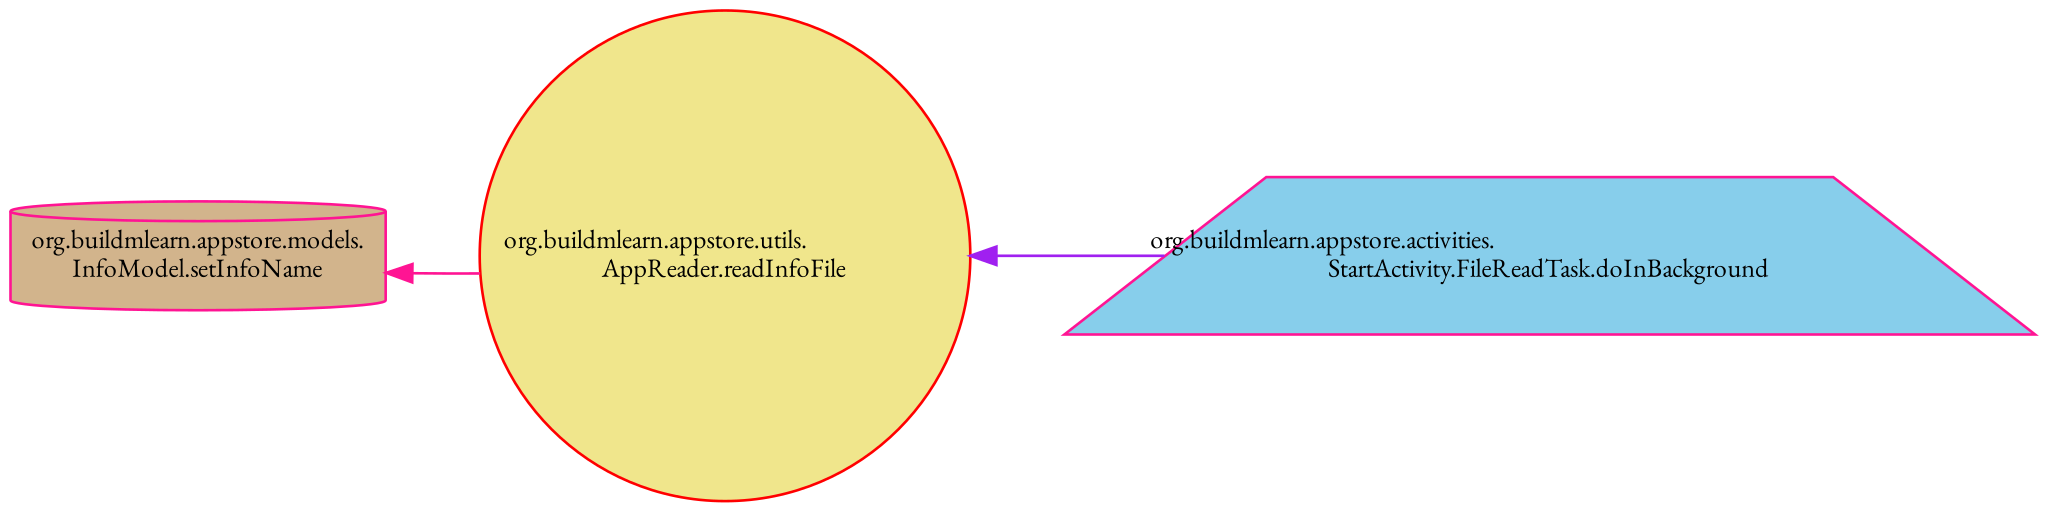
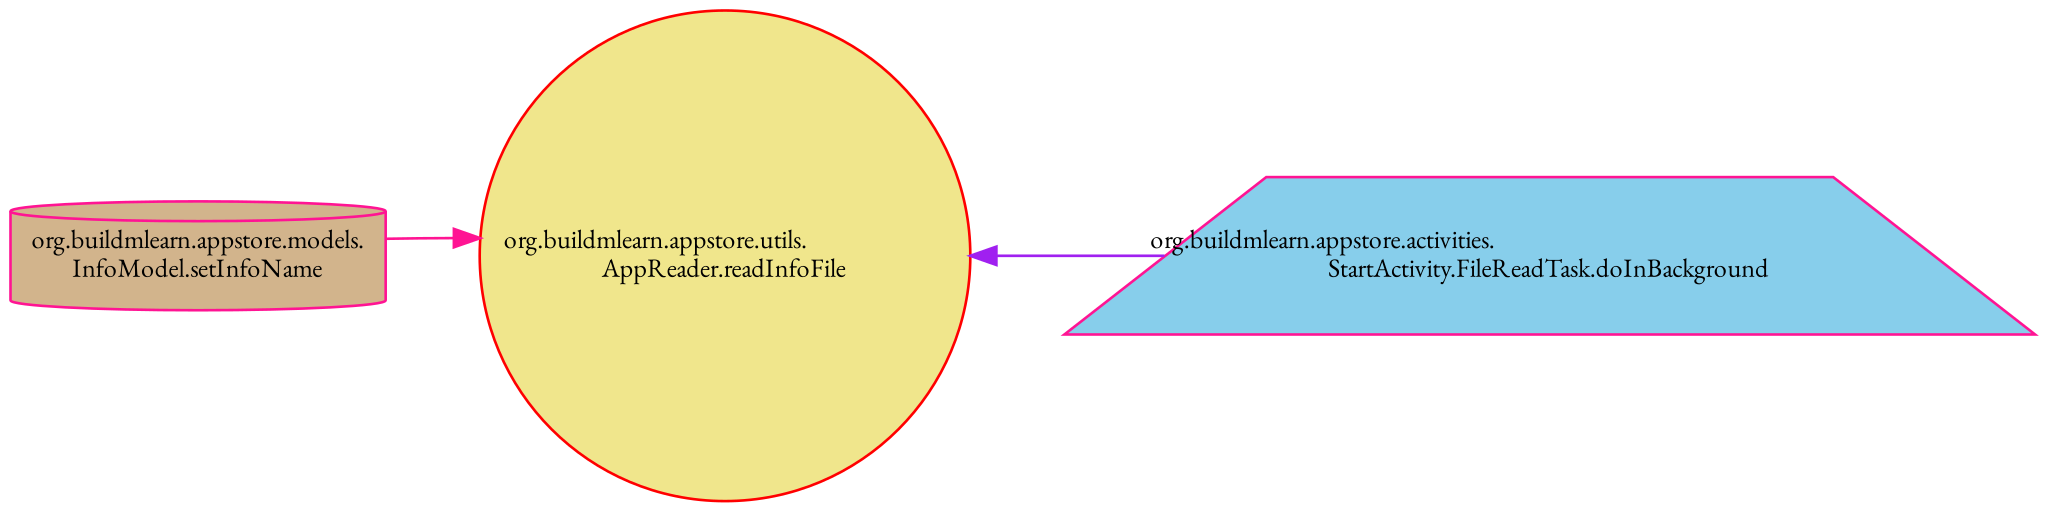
edge "org.buildmlearn.appstore.utils. AppReader.readInfoFile" -> "org.buildmlearn.appstore.models. InfoModel.setInfoName": reversed
